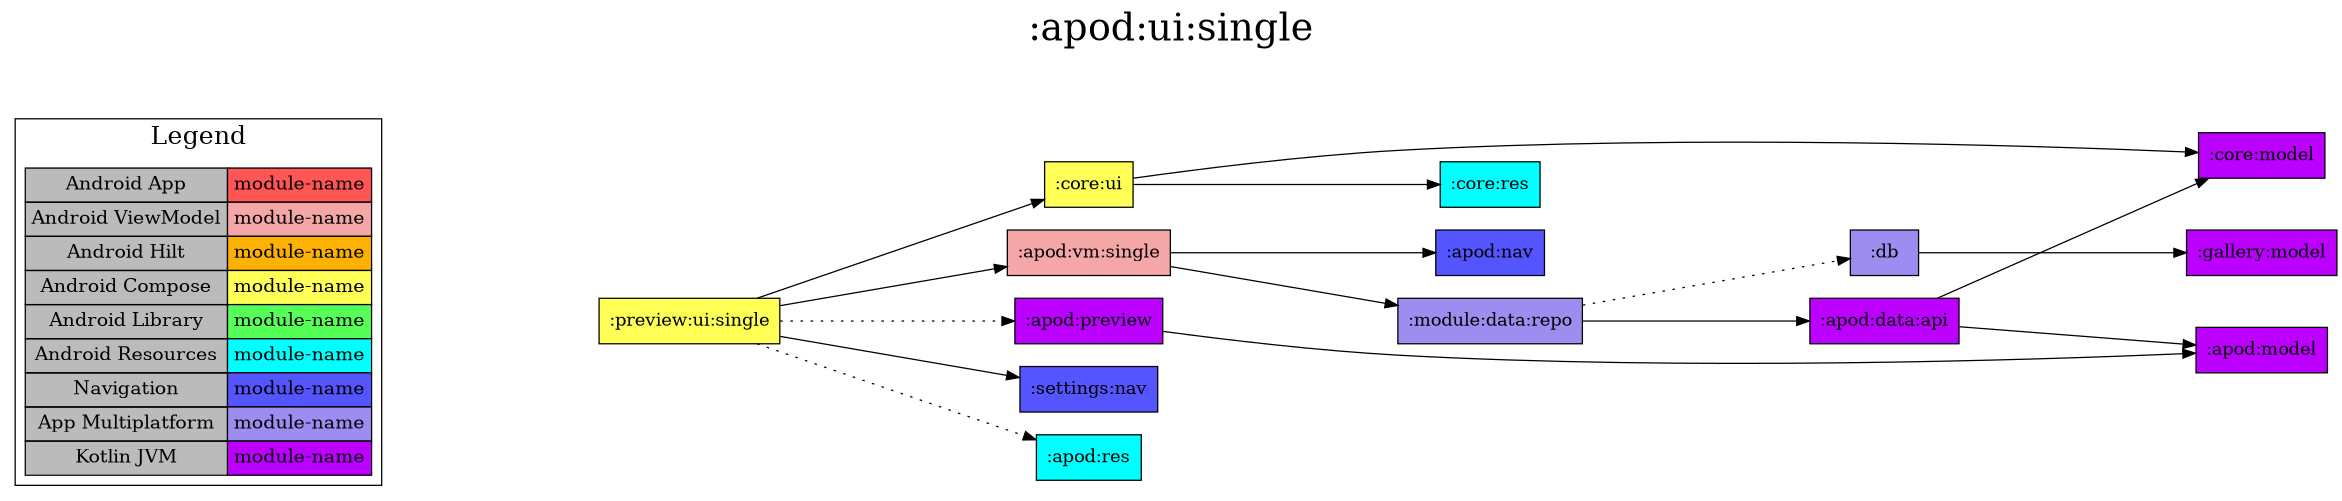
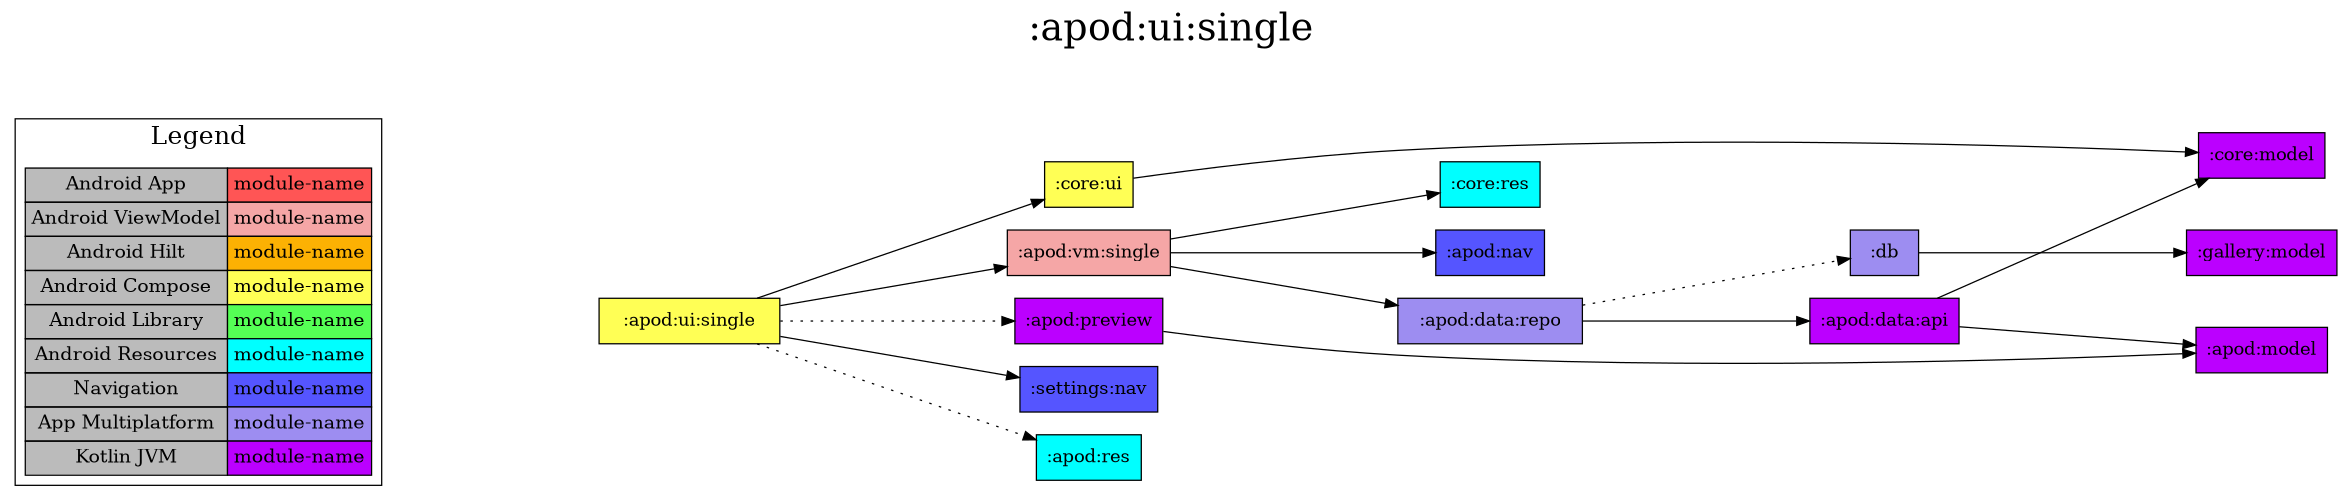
edge ":core:ui" -> ":core:res": now ":apod:vm:single" -> ":core:res"
node ":preview:ui:single": label ":preview:ui:single" -> ":apod:ui:single"
node ":module:data:repo": label ":module:data:repo" -> ":apod:data:repo"
